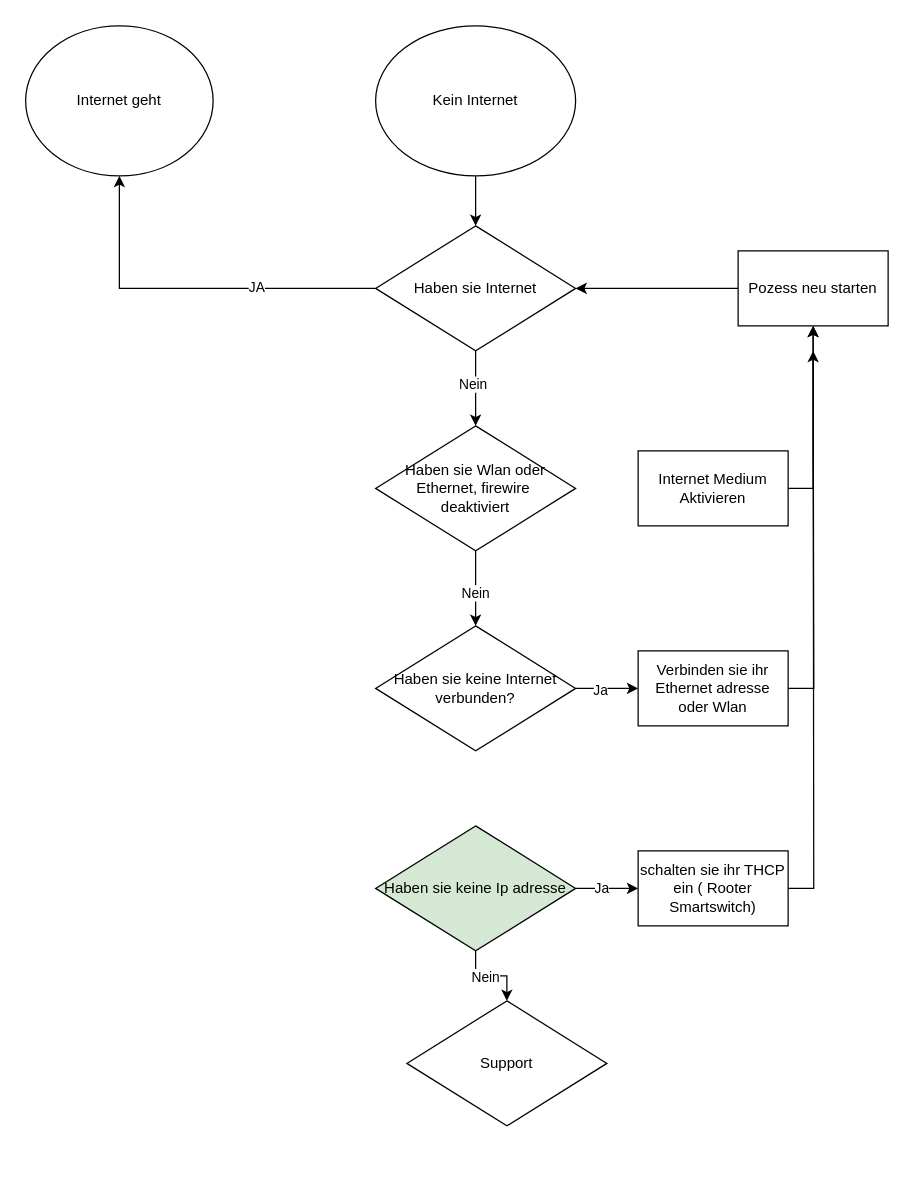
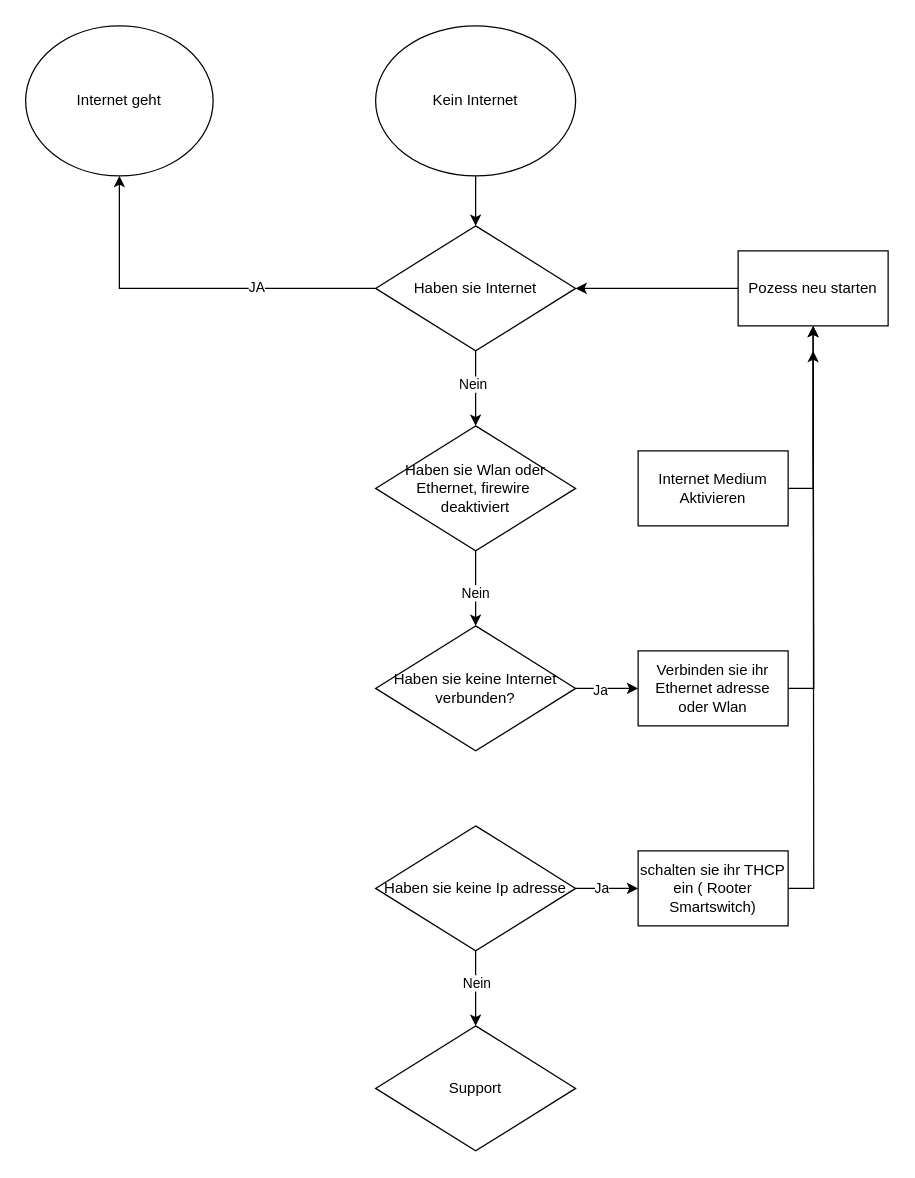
node "Haben sie keine Ip adresse": fillcolor #d5e8d4 -> #ffffff
node "Support": moved (507, 1063) -> (476, 1088)
